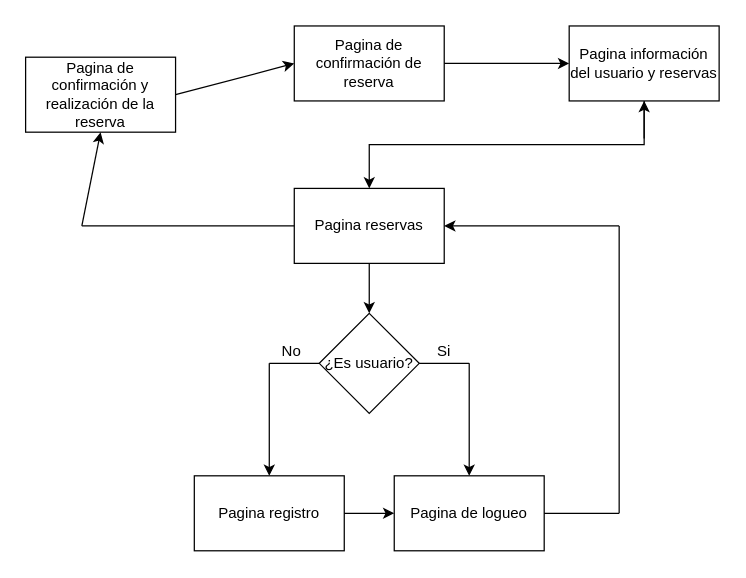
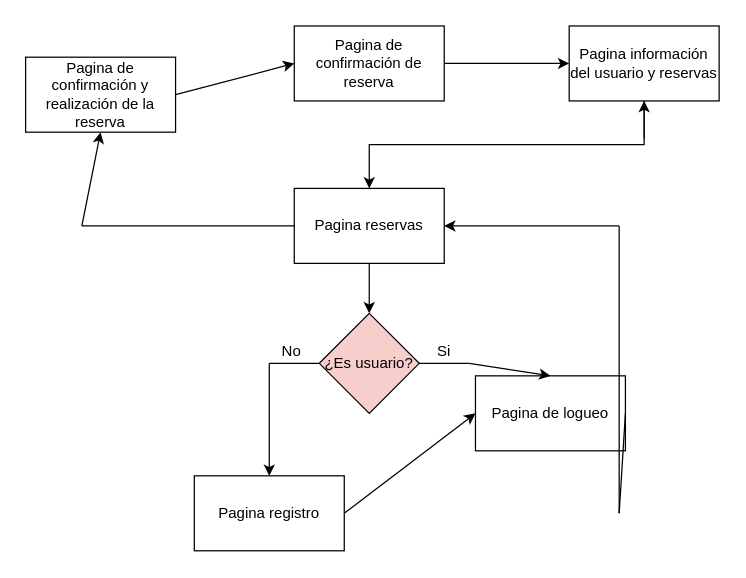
node "¿Es usuario?": fillcolor #ffffff -> #f8cecc
node "Pagina de logueo": moved (469, 513) -> (551, 413)
